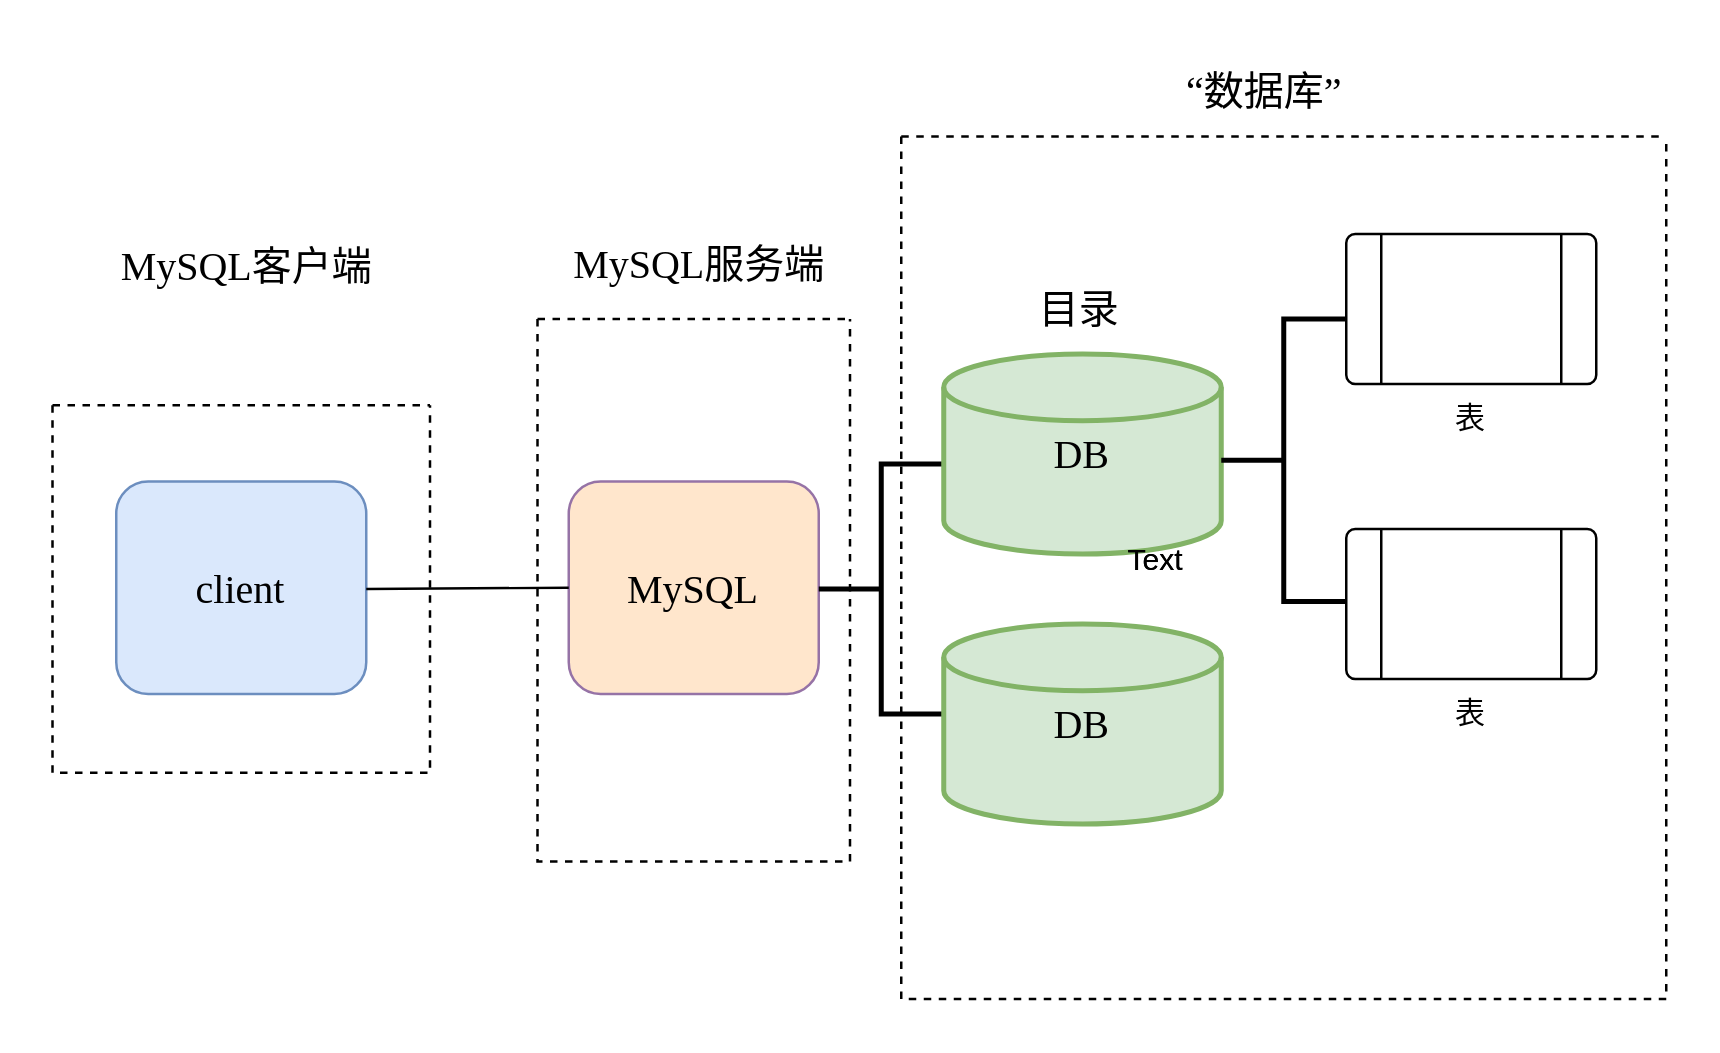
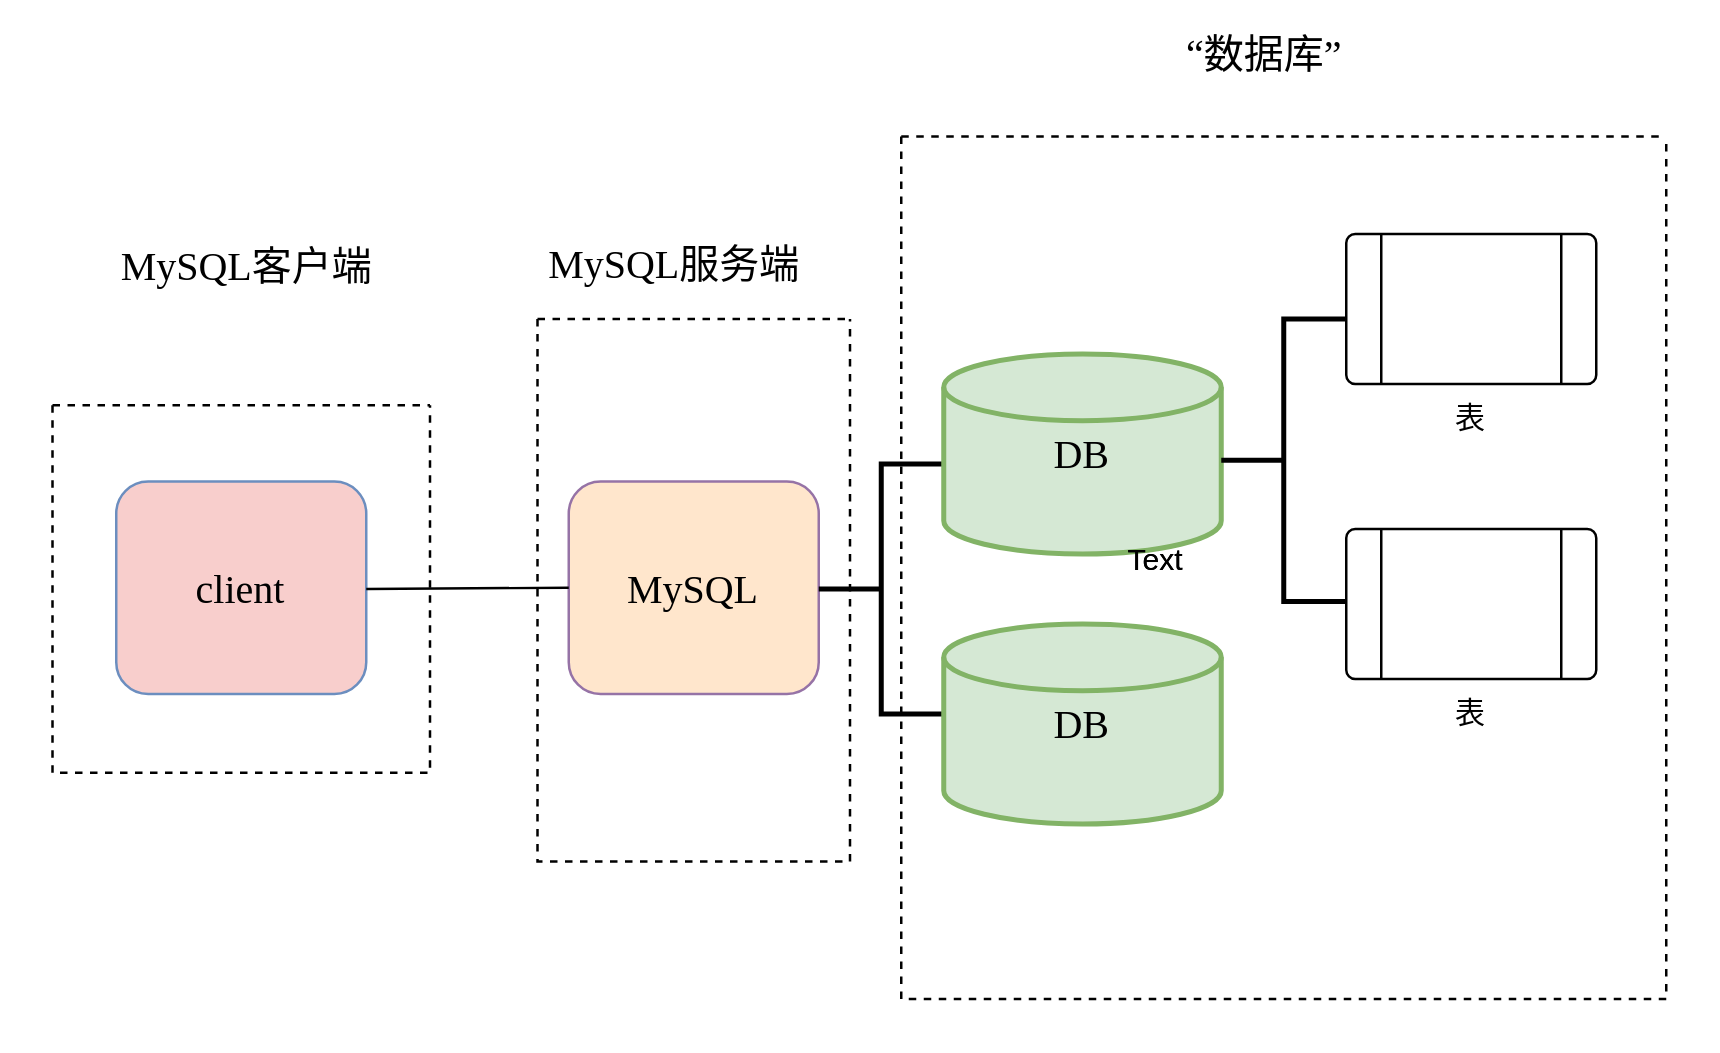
node "“数据库”": moved (1263, 90) -> (1263, 53)
node "MySQL服务端": moved (698, 263) -> (673, 263)
node "目录": removed
node "client": fillcolor #dae8fc -> #f8cecc
